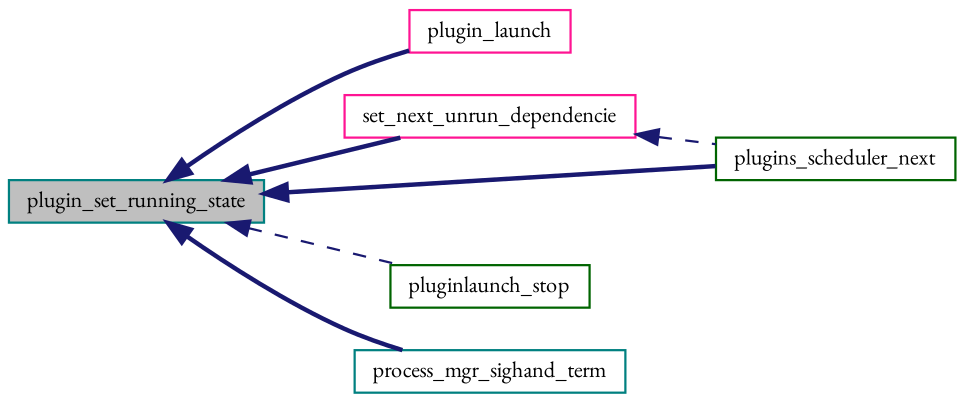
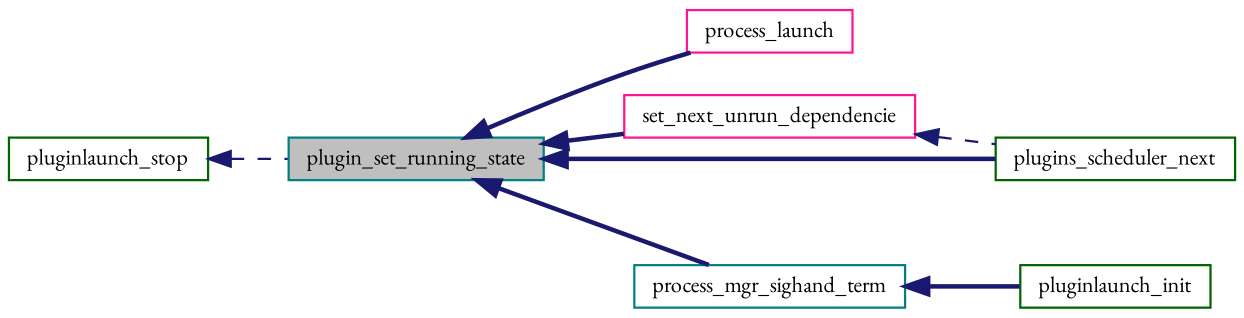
node "plugin_launch": label "plugin_launch" -> "process_launch"
edge "pluginlaunch_stop" -> "plugin_set_running_state": reversed
node "pluginlaunch_init": added
